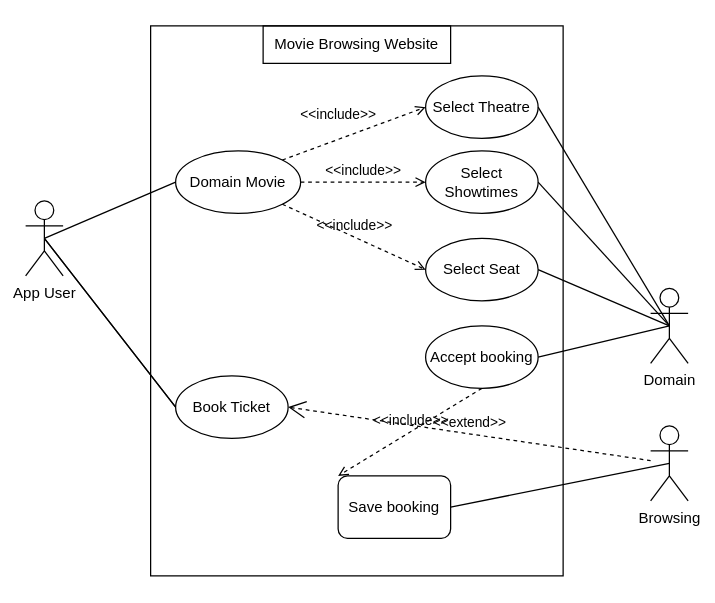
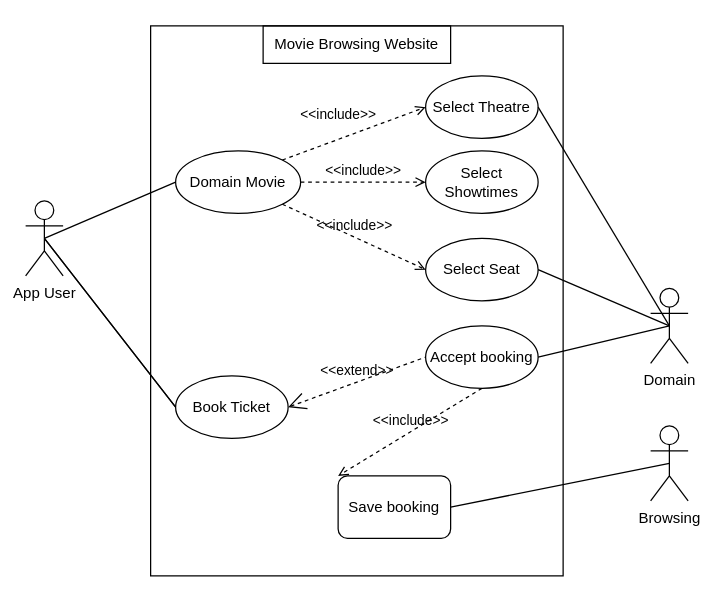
edge "Select Showtimes" -- "Domain": removed
edge "Browsing" -> "Book Ticket": now "Accept booking" -> "Book Ticket"
